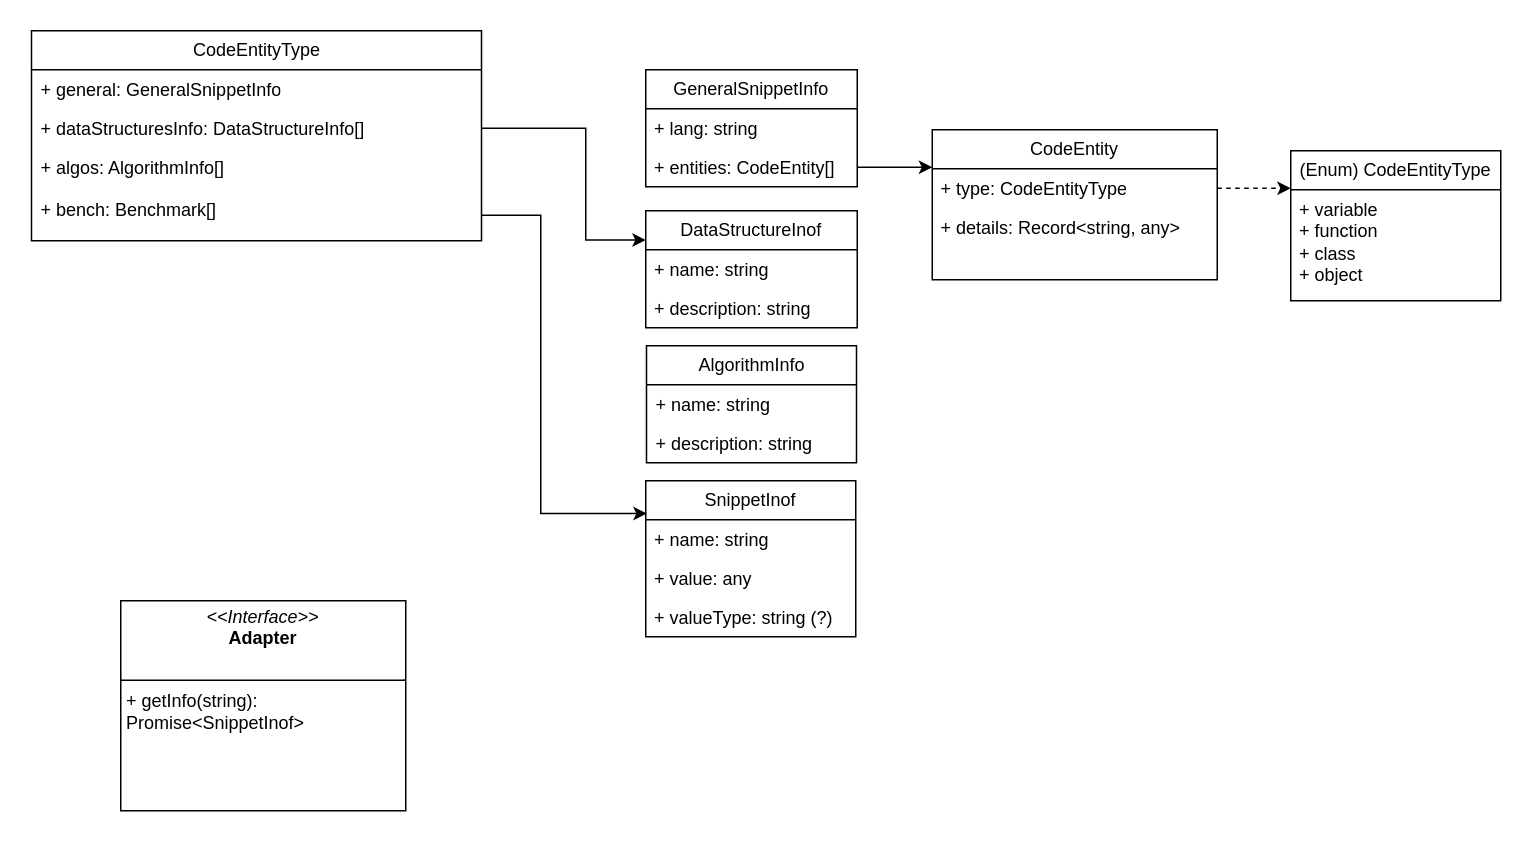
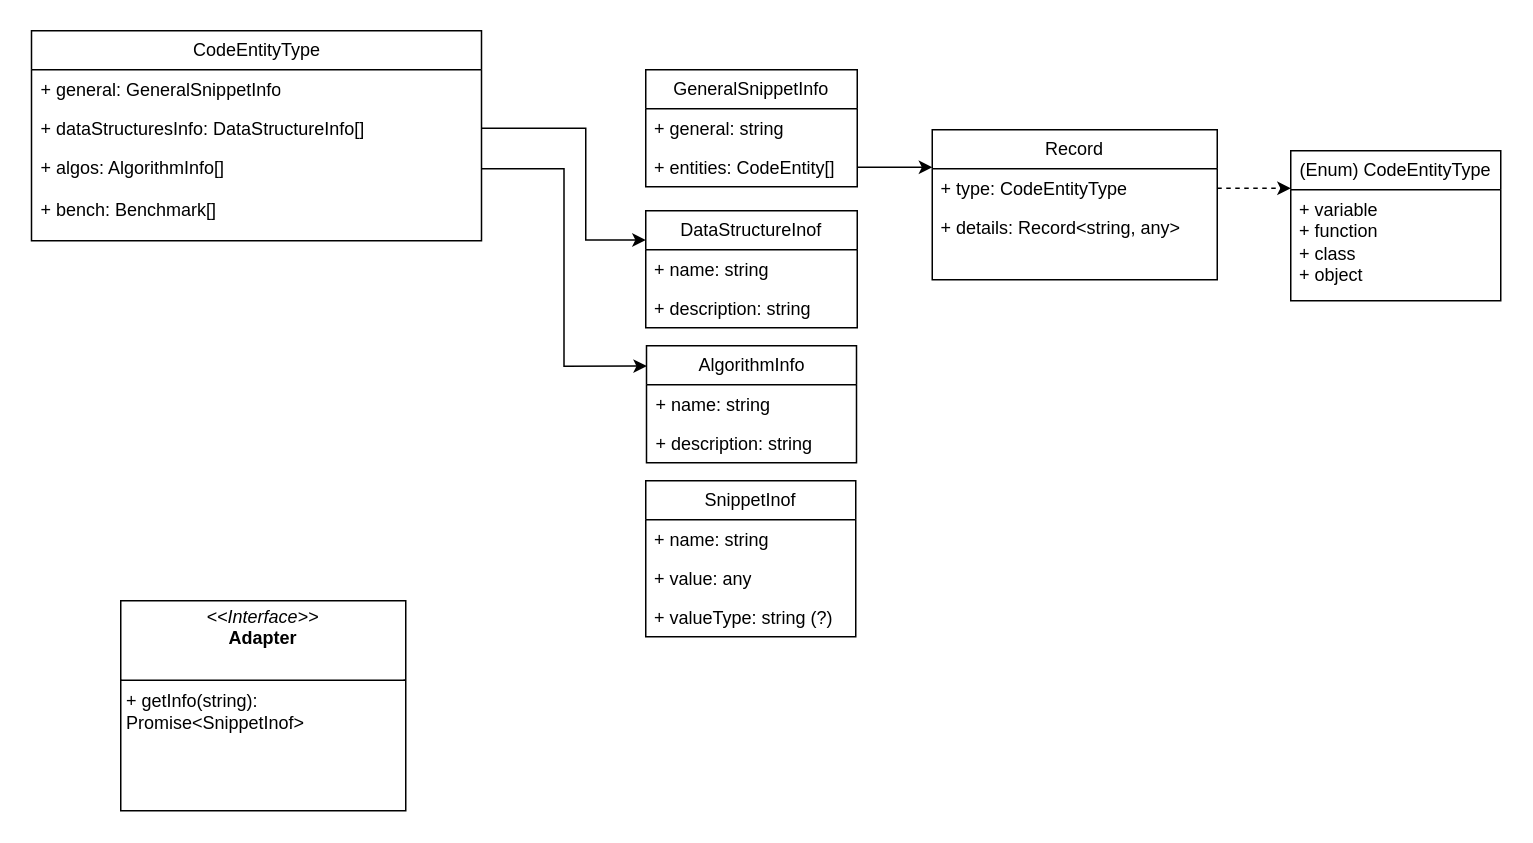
node "+ lang: string": label "+ lang: string" -> "+ general: string"
node "CodeEntity": label "CodeEntity" -> "Record"
edge "+ algos: AlgorithmInfo[]" -> "AlgorithmInfo": added
edge "+ bench: Benchmark[]" -> "SnippetInof": removed
